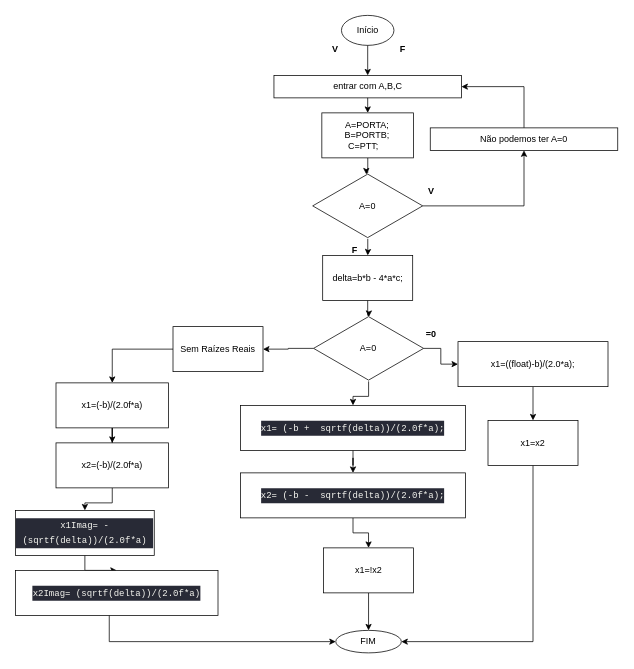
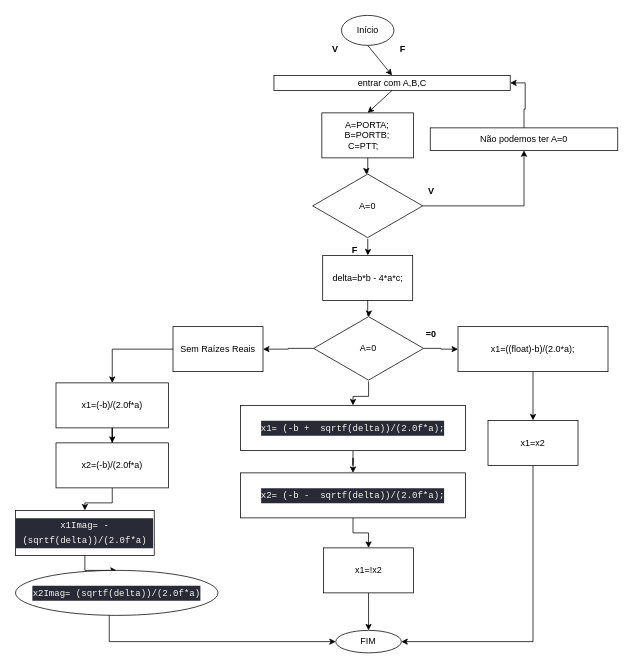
node "entrar com A,B,C": size 188x23 -> 236x15
node "x1=((float)-b)/(2.0*a);": moved (533, 364) -> (533, 349)
node "x2Imag= (sqrtf(delta))/(2.0f*a)": shape rectangle -> ellipse
